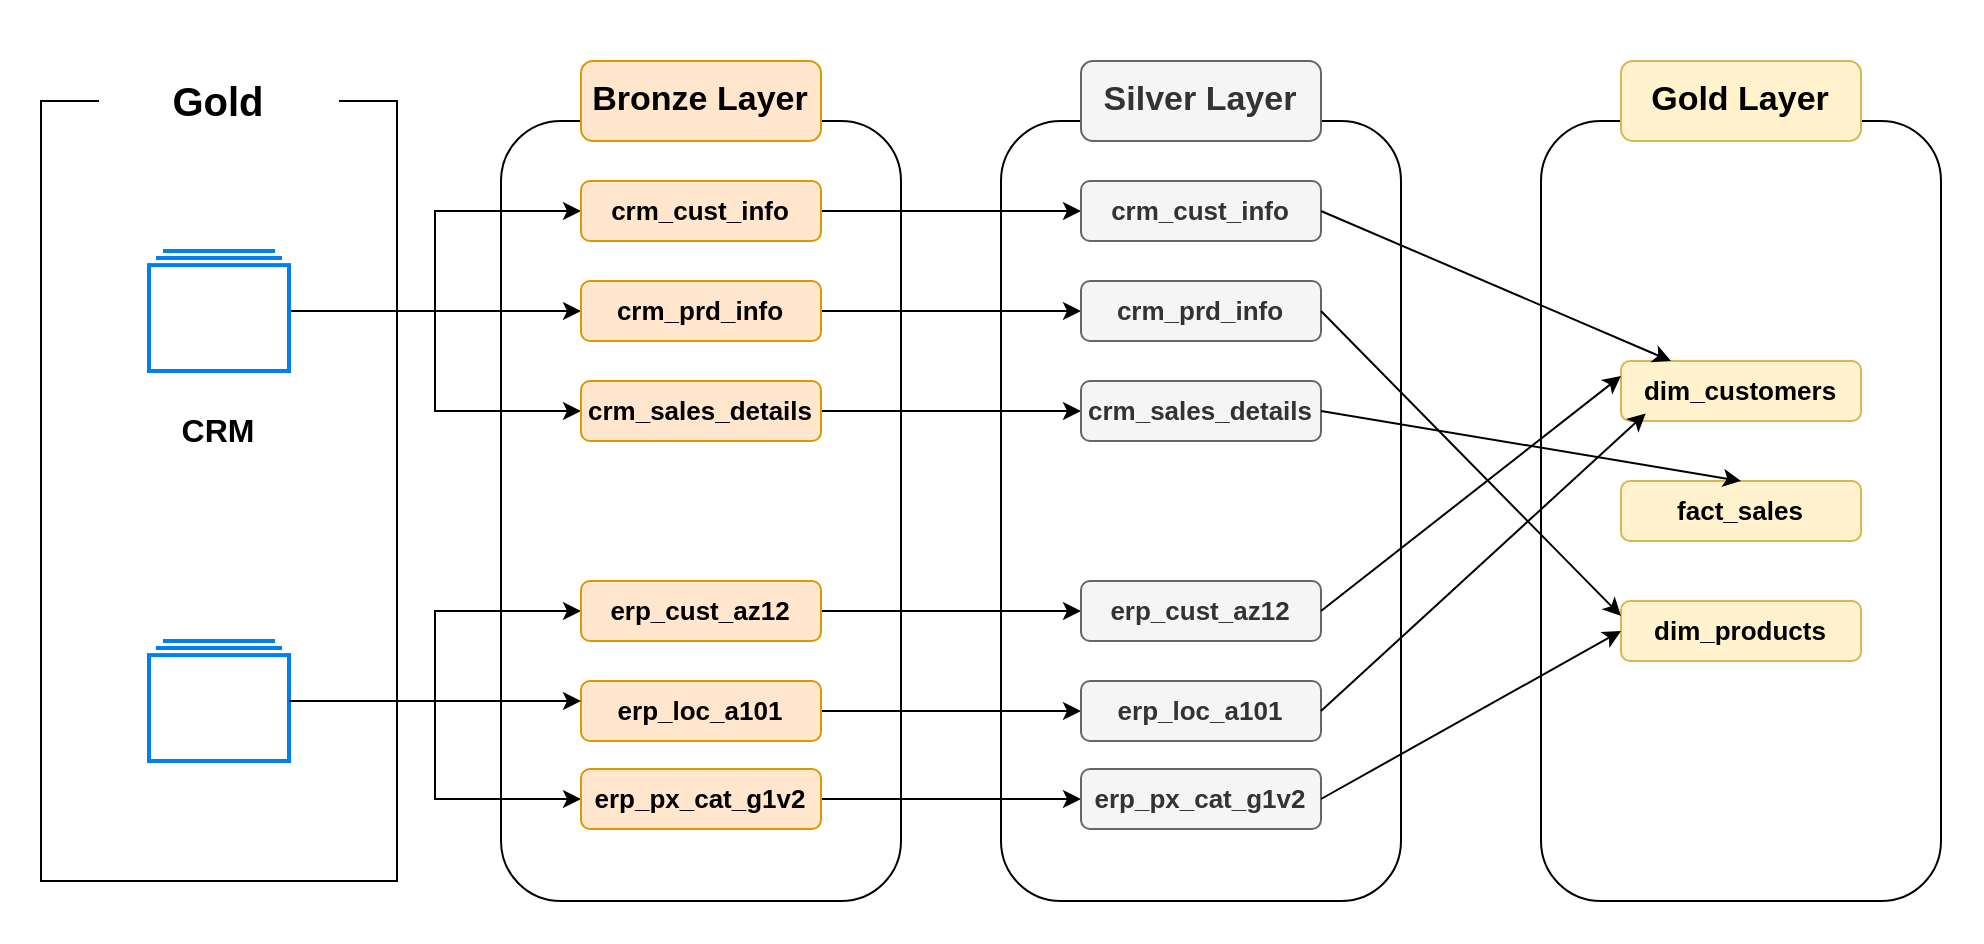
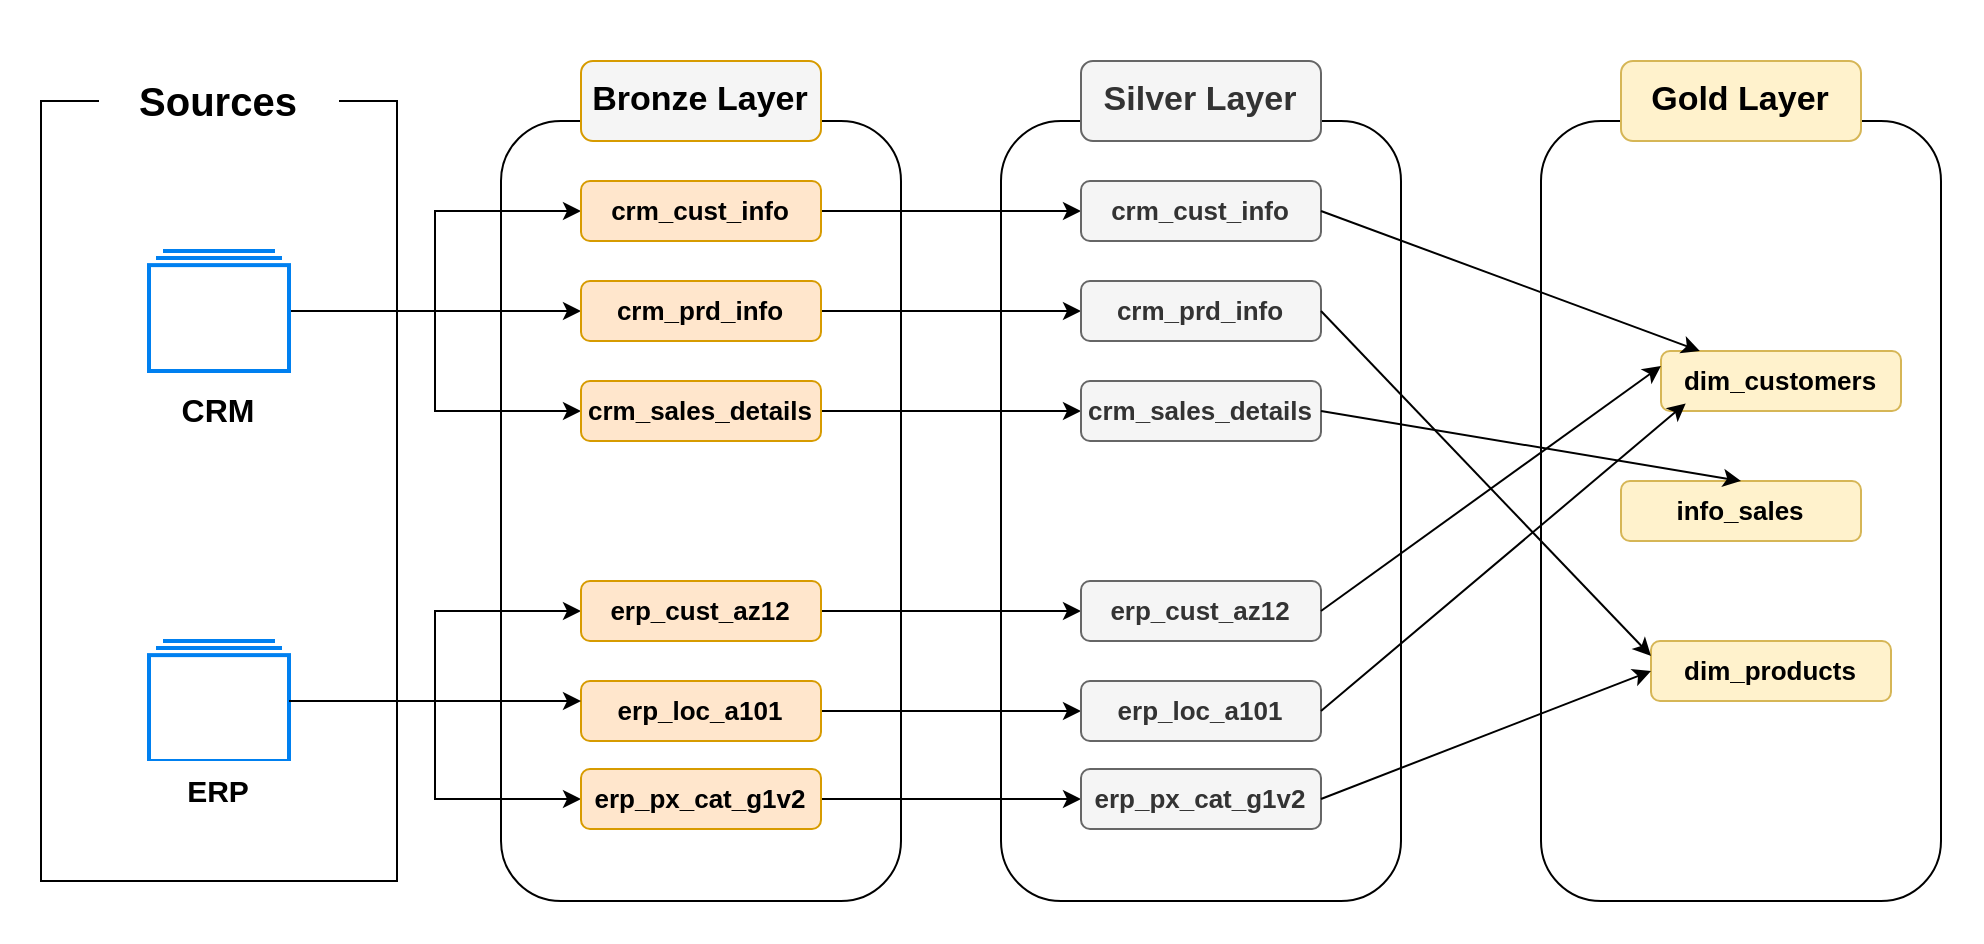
node "Gold": label "Gold" -> "Sources"
node "Bronze Layer": fillcolor #ffe6cc -> #f5f5f5
node "dim_customers": moved (1741, 391) -> (1781, 381)
node "CRM": moved (219, 431) -> (219, 411)
node "fact_sales": label "fact_sales" -> "info_sales"
node "dim_products": moved (1741, 631) -> (1771, 671)
node "ERP": added
